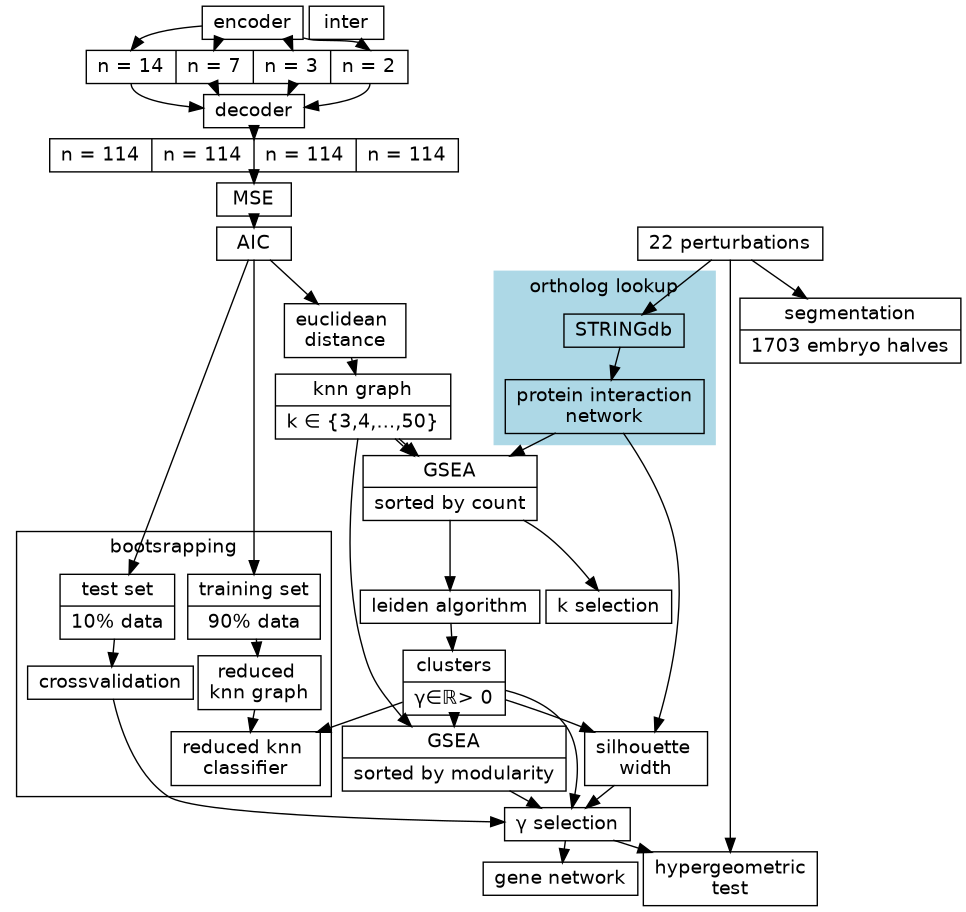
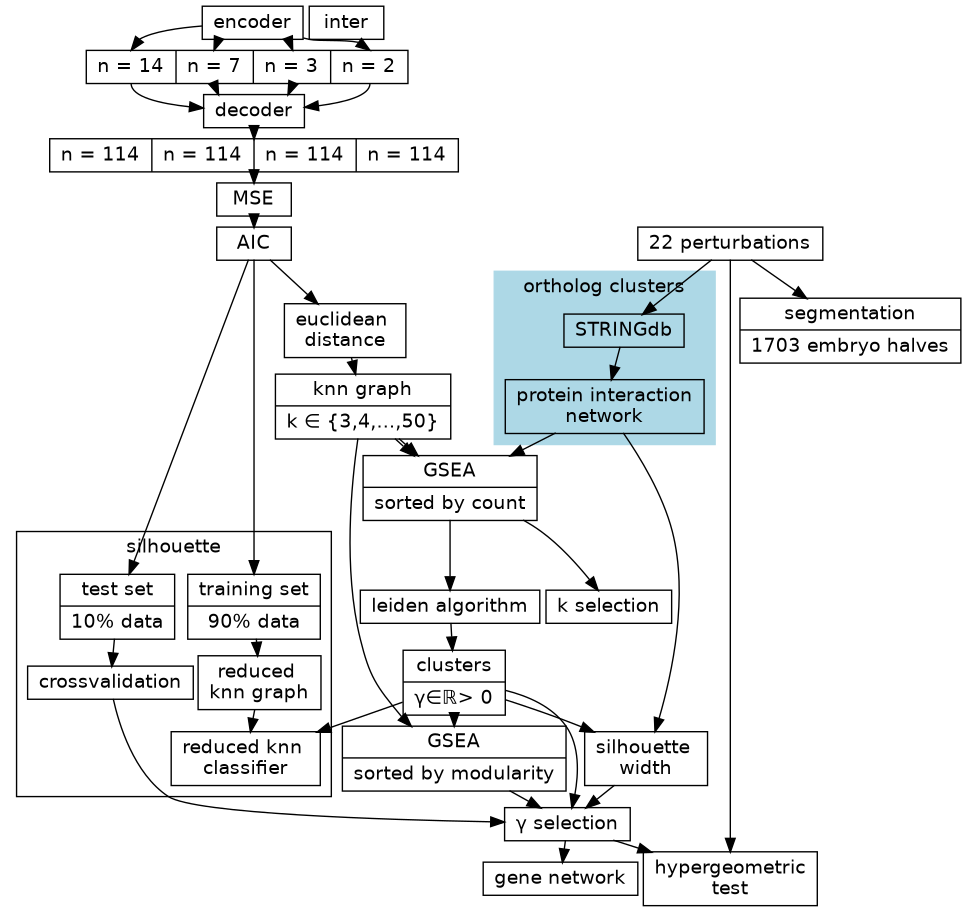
cluster "ortholog lookup": label "ortholog lookup" -> "ortholog clusters"
cluster "bootsrapping": label "bootsrapping" -> "silhouette"
